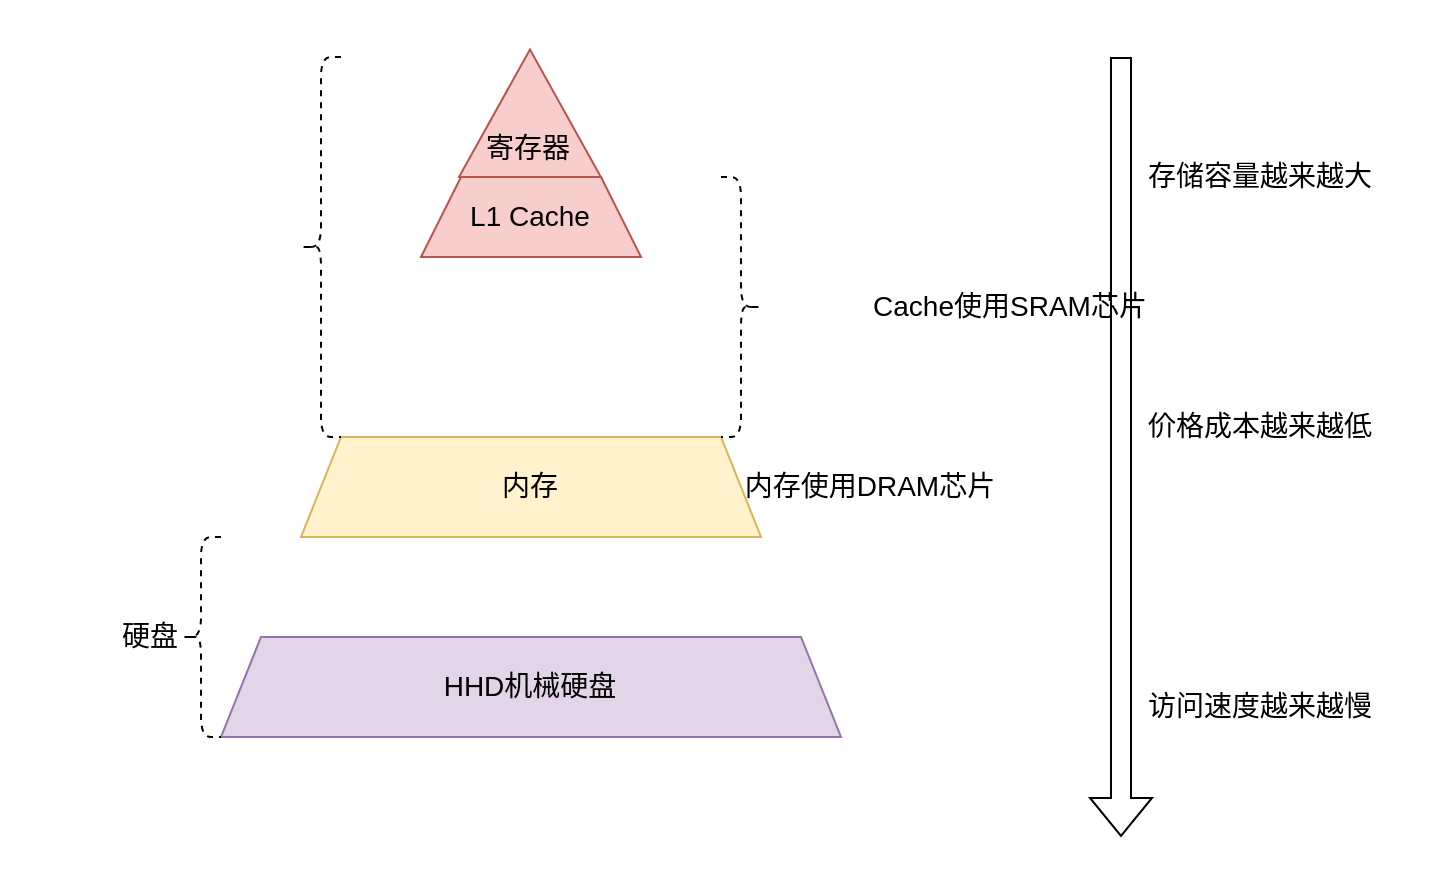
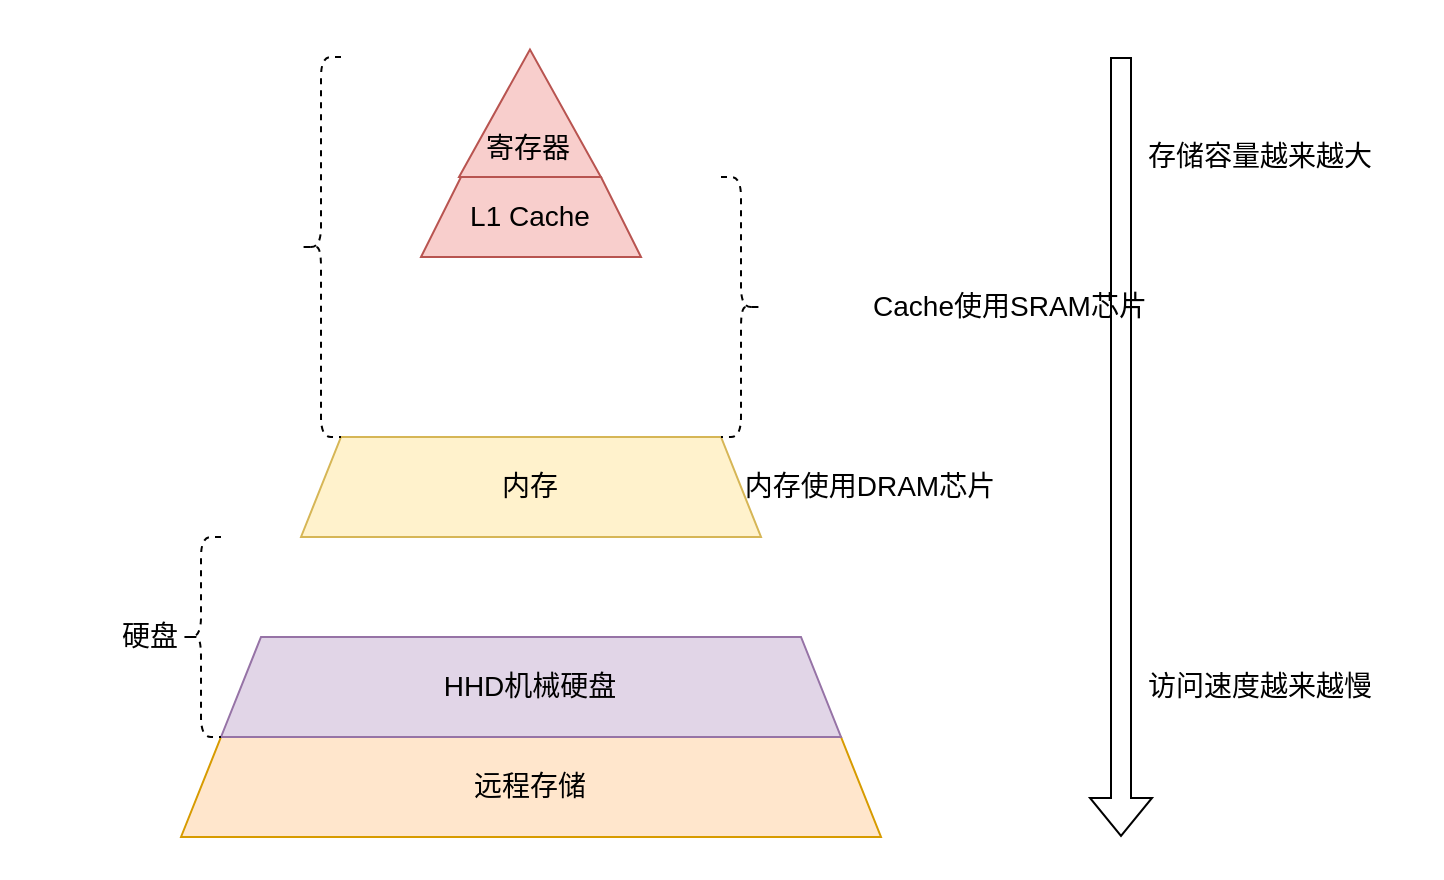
node "存储容量越来越大": moved (1261, 177) -> (1261, 157)
node "价格成本越来越低": removed
node "访问速度越来越慢": moved (1261, 707) -> (1261, 687)
node "远程存储": added
